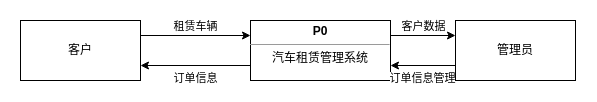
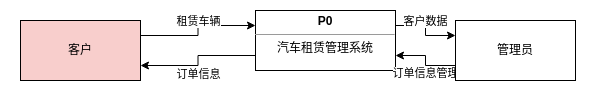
node "客户": fillcolor #ffffff -> #f8cecc
node "P0 汽车租赁管理系统": moved (321, 51) -> (326, 41)
